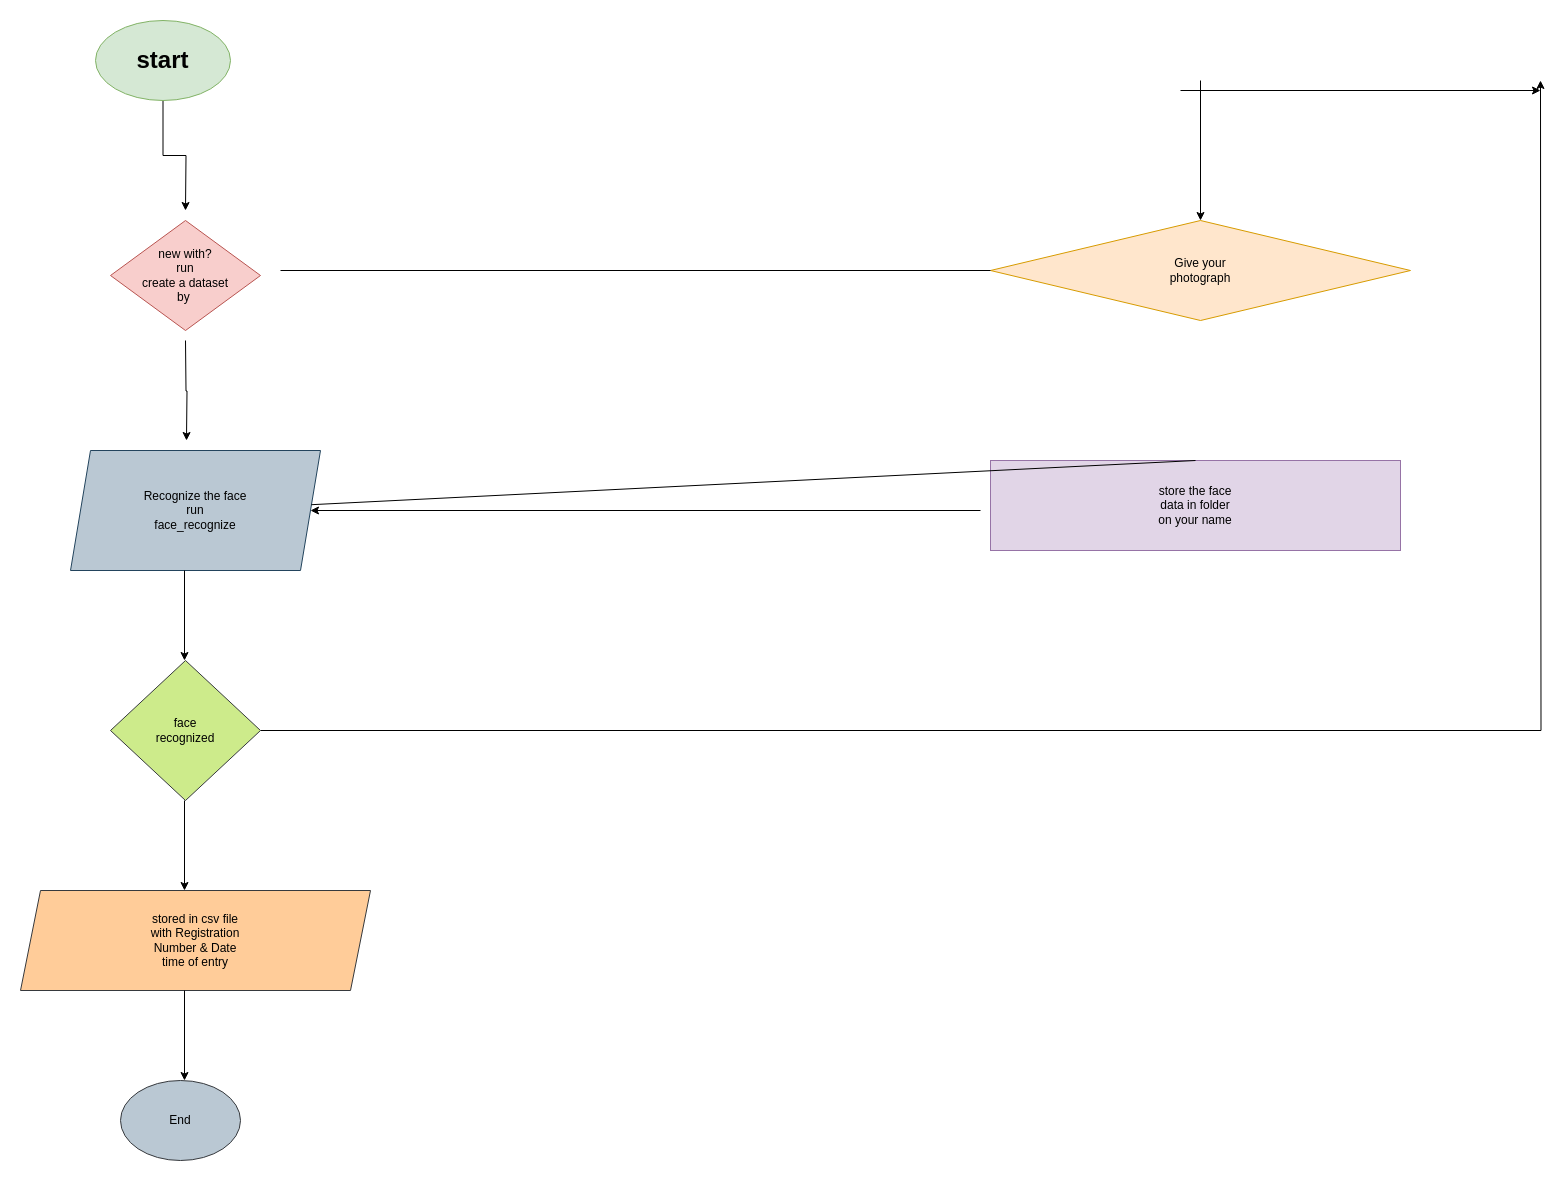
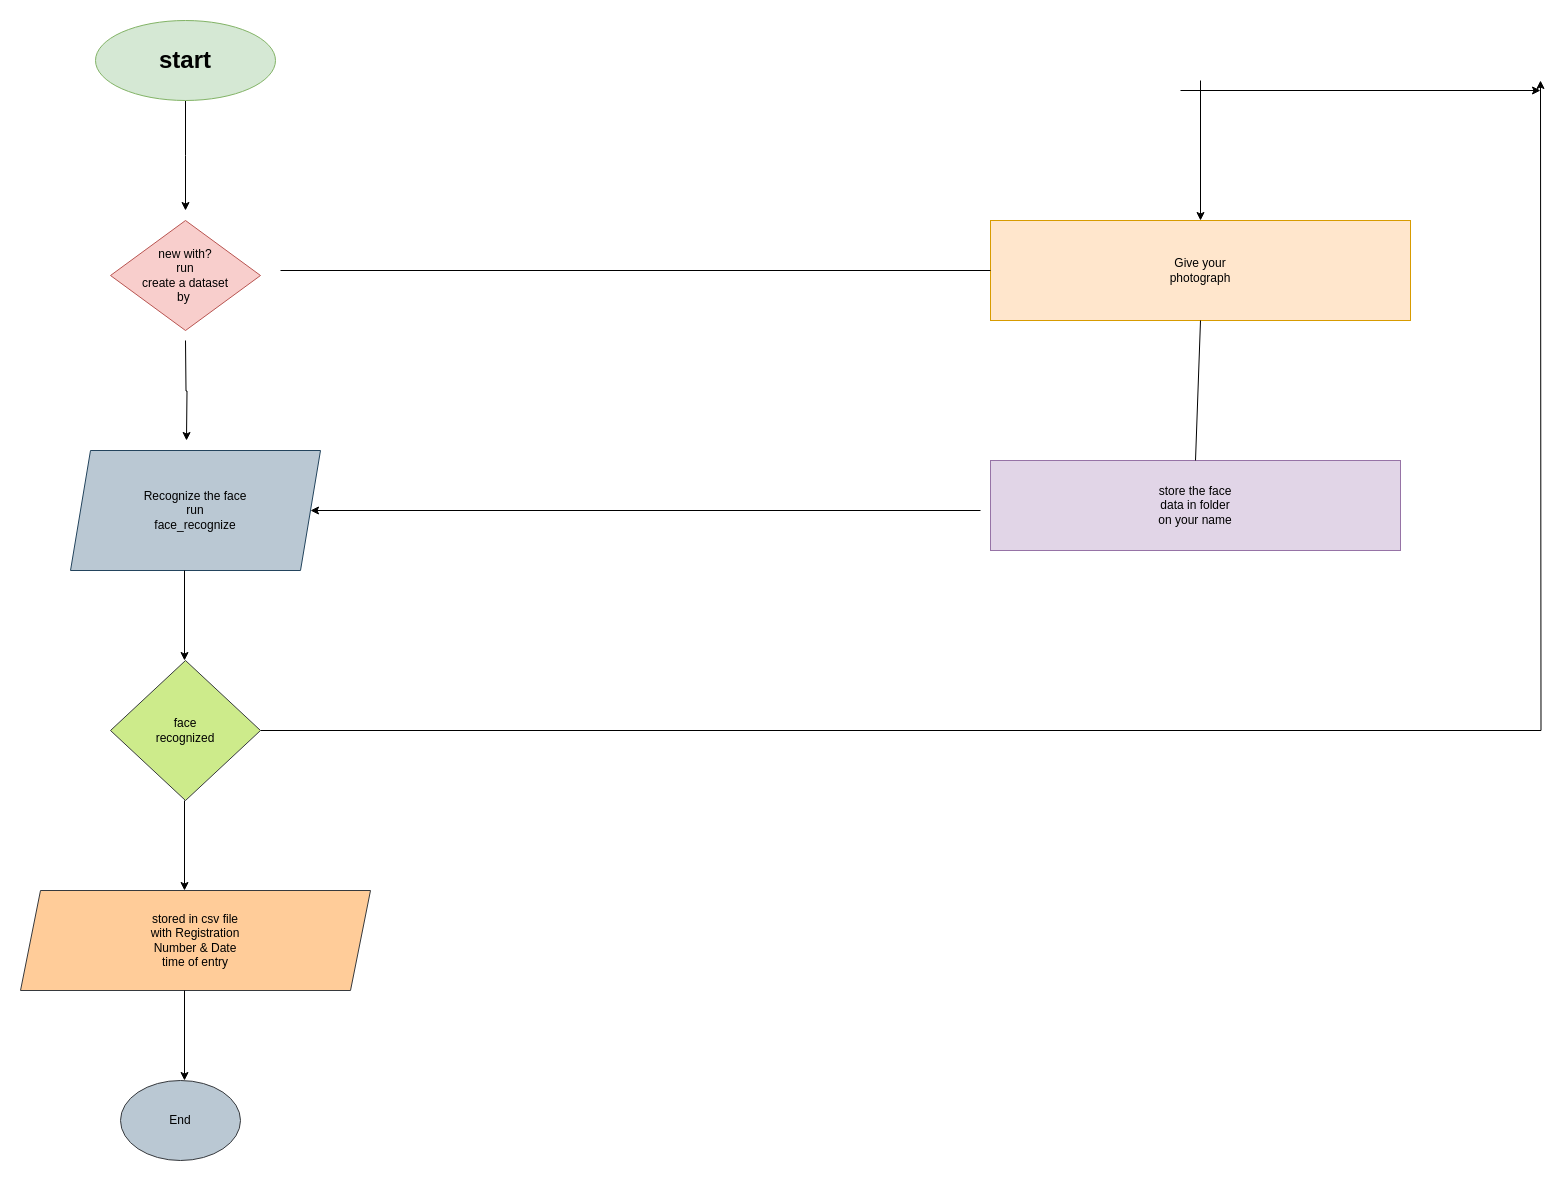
node "start": size 135x80 -> 180x80
node "Give your photograph": shape diamond -> rectangle
edge "store the face data in folder on your name" -- "Recognize the face run face_recognize": now "store the face data in folder on your name" -- "Give your photograph"
